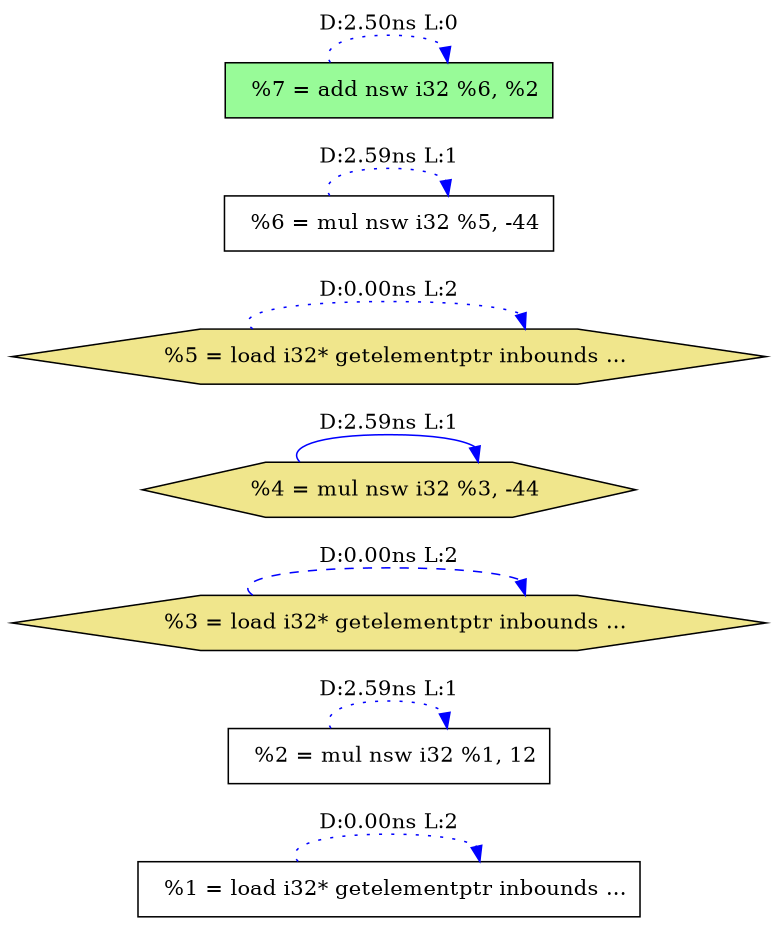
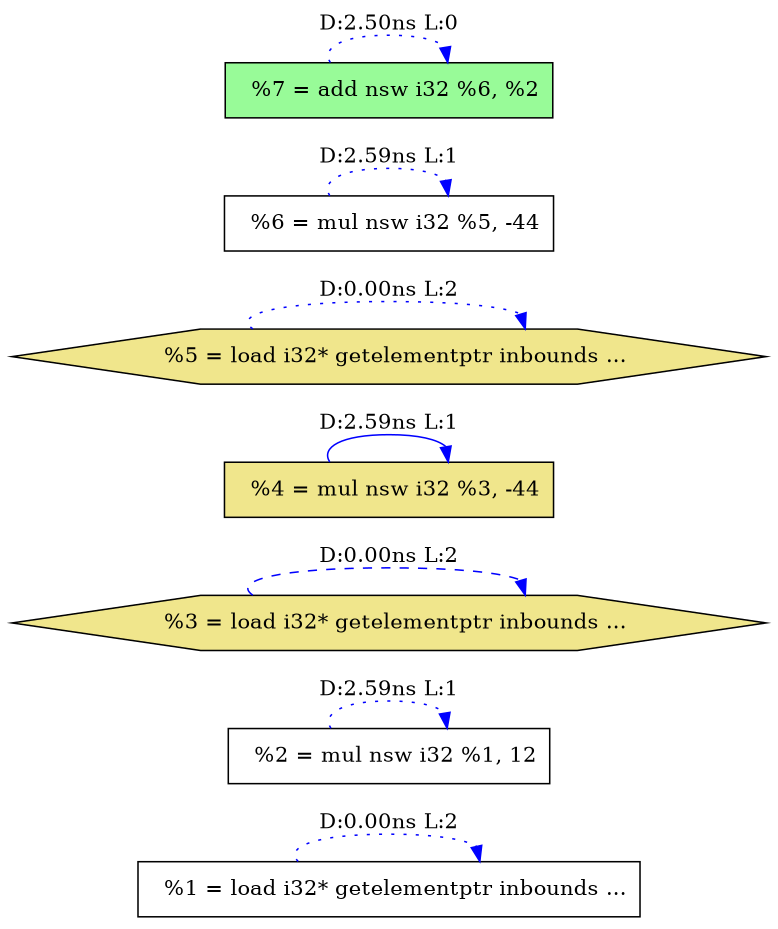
node "%4 = mul nsw i32 %3, -44": shape hexagon -> box
